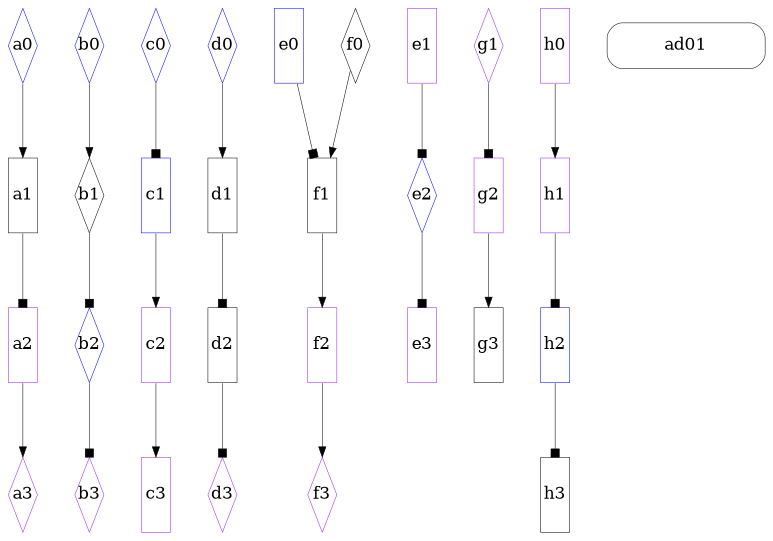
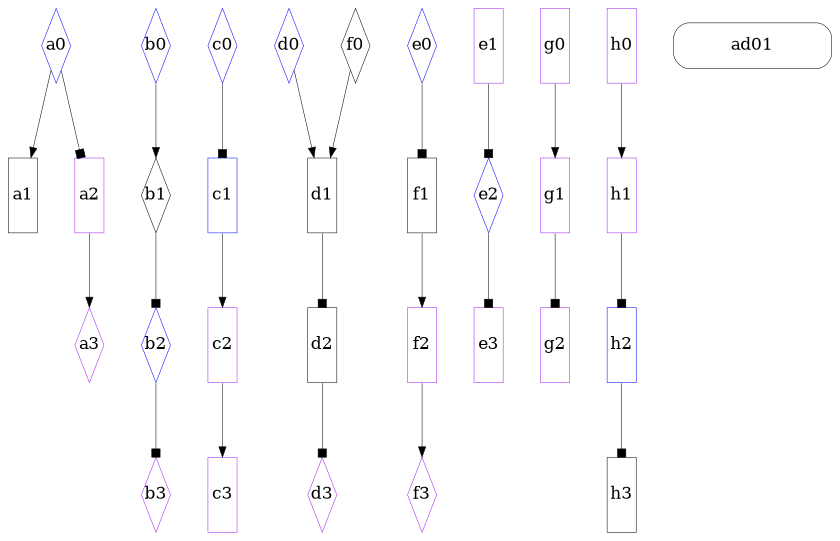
node "e0": shape box -> diamond
node "g1": shape diamond -> box
node "g0": added
edge "f0" -> "f1": now "f0" -> "d1"
edge "a1" -> "a2": now "a0" -> "a2"
node "g3": removed
